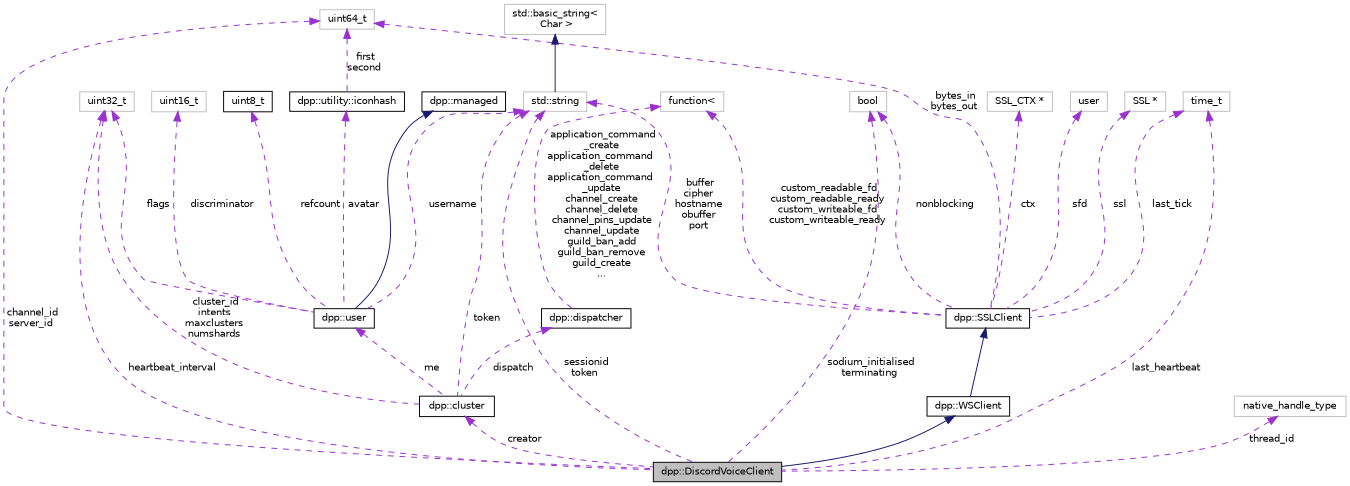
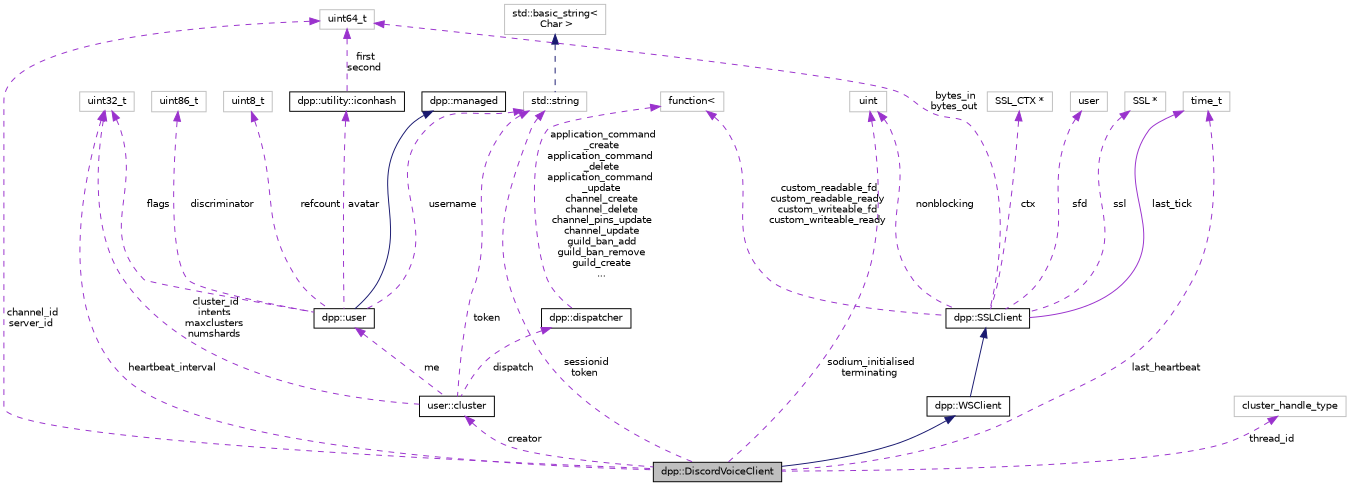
edge "std::string" -> "std::basic_string< Char >": style solid -> dashed
node "uint16_t": label "uint16_t" -> "uint86_t"
node "uint8_t": color black -> grey75
node "bool": label "bool" -> "uint"
edge "dpp::SSLClient" -> "time_t": style dashed -> solid
edge "dpp::SSLClient" -> "std::string": removed, label "buffer cipher hostname obuffer port"
node "dpp::cluster": label "dpp::cluster" -> "user::cluster"
node "native_handle_type": label "native_handle_type" -> "cluster_handle_type"
